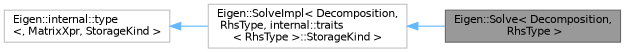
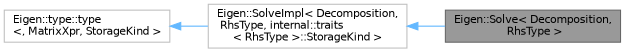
node "Eigen::internal::type <, MatrixXpr, StorageKind >": label "Eigen::internal::type <, MatrixXpr, StorageKind >" -> "Eigen::type::type <, MatrixXpr, StorageKind >"
